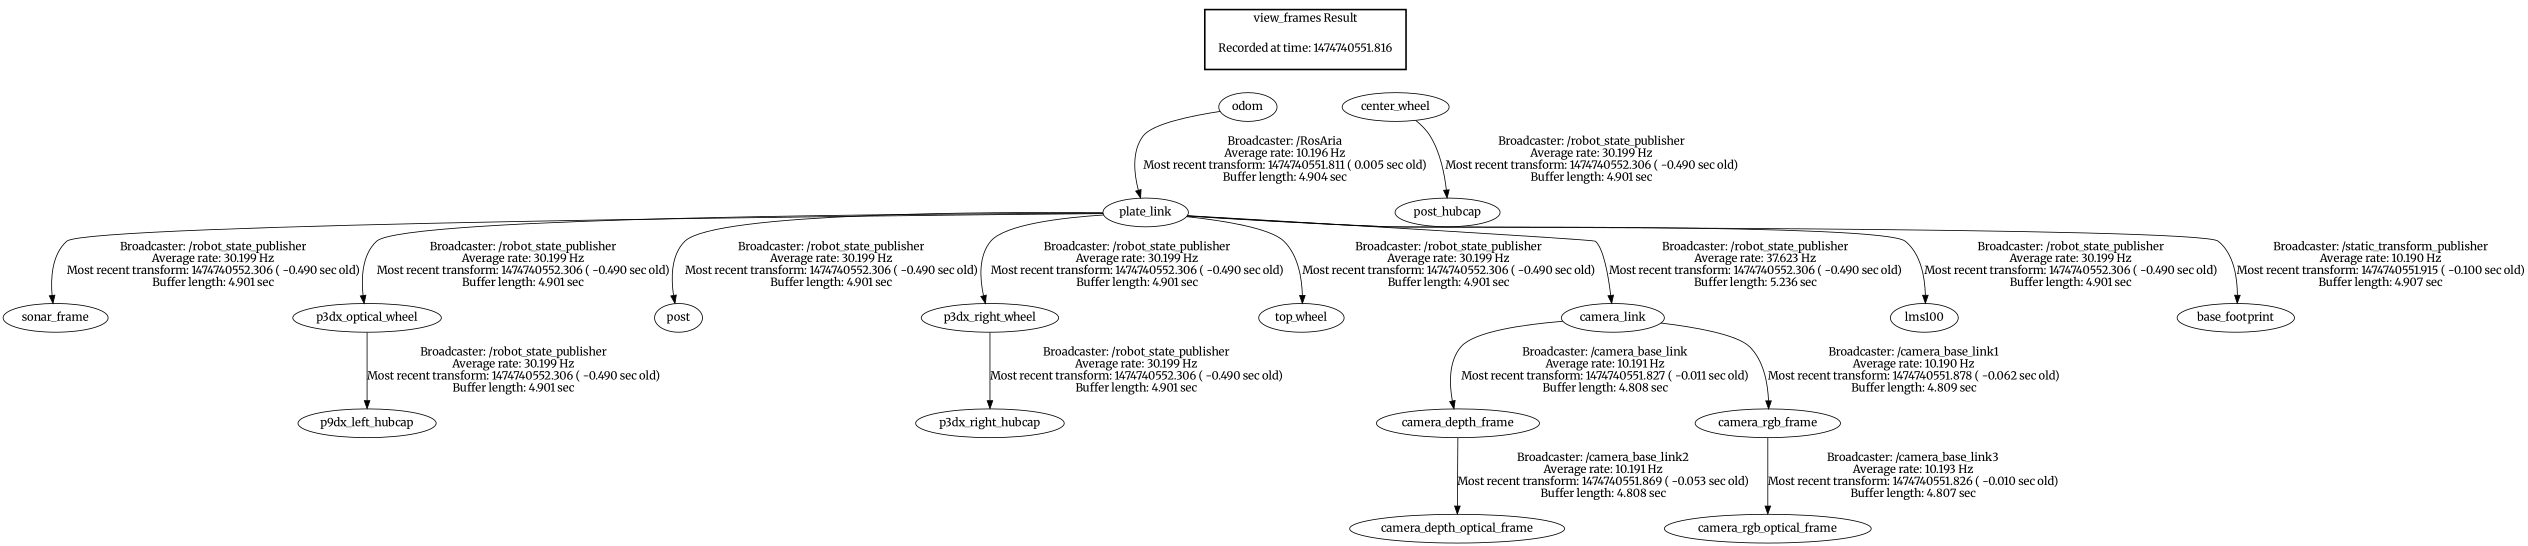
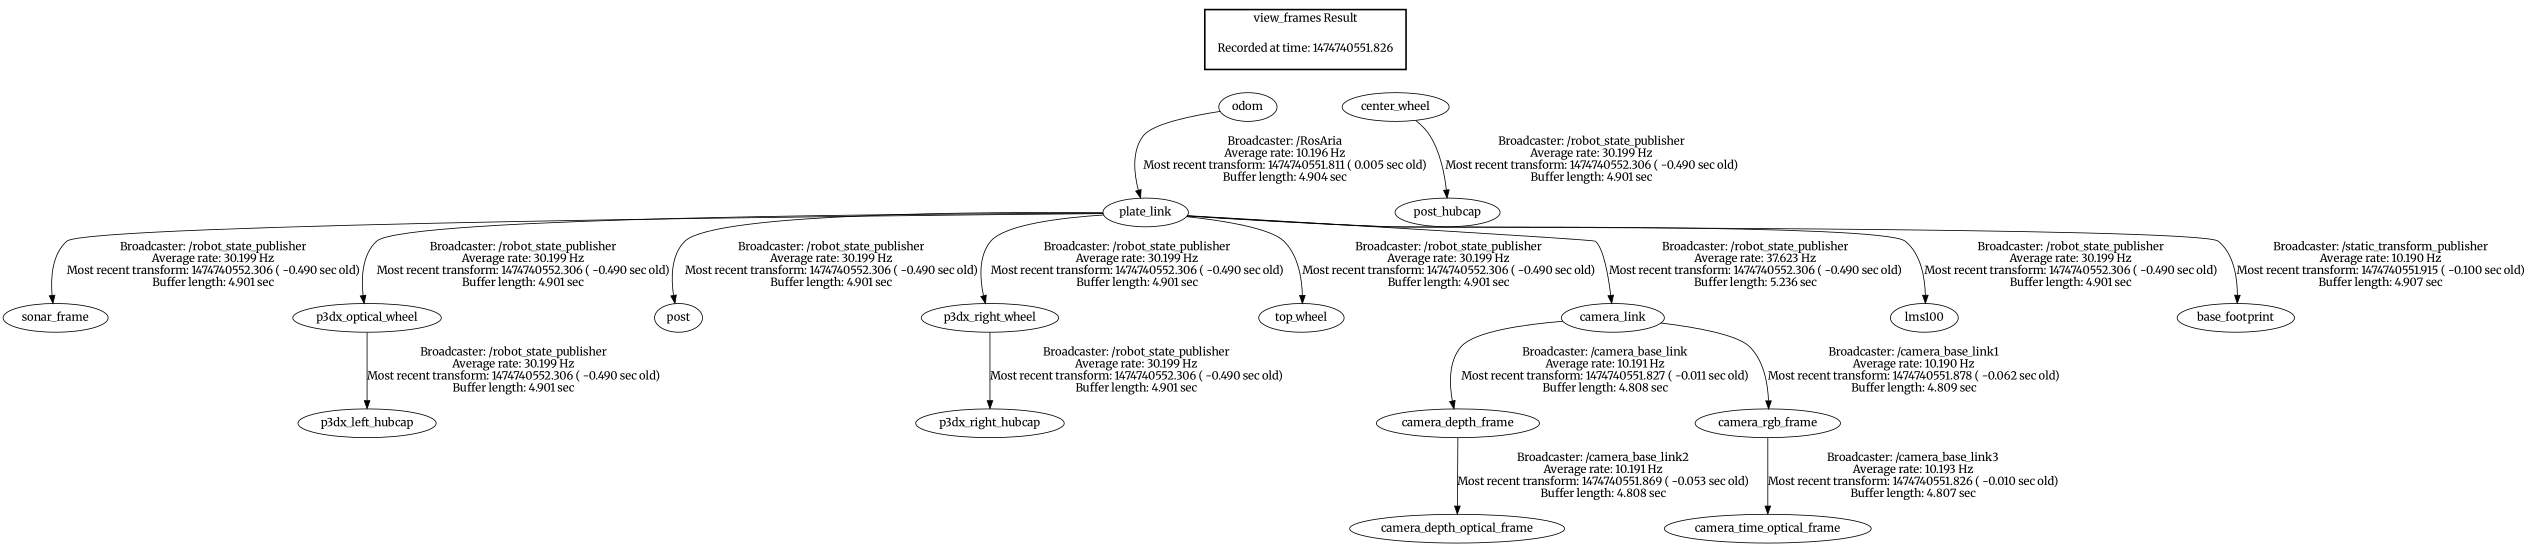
node "Recorded at time: 1474740551.816": label "Recorded at time: 1474740551.816" -> "Recorded at time: 1474740551.826"
node "p9dx_left_hubcap": label "p9dx_left_hubcap" -> "p3dx_left_hubcap"
node "camera_rgb_optical_frame": label "camera_rgb_optical_frame" -> "camera_time_optical_frame"
